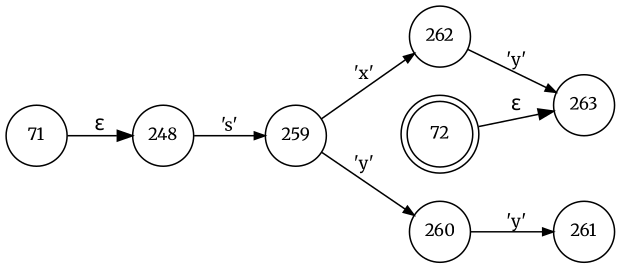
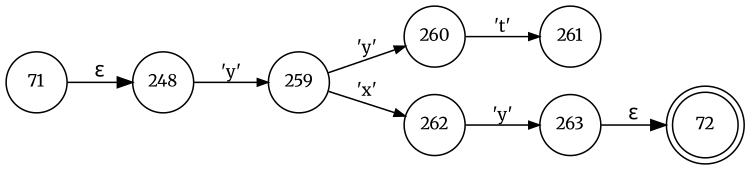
edge "72" -> "263": reversed
edge "248" -> "259": label "'s'" -> "'y'"
edge "260" -> "261": label "'y'" -> "'t'"
